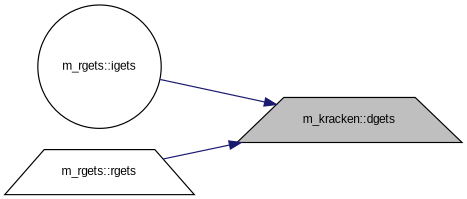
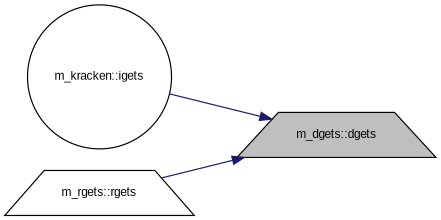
node "m_rgets::igets": label "m_rgets::igets" -> "m_kracken::igets"
node "m_kracken::dgets": label "m_kracken::dgets" -> "m_dgets::dgets"
